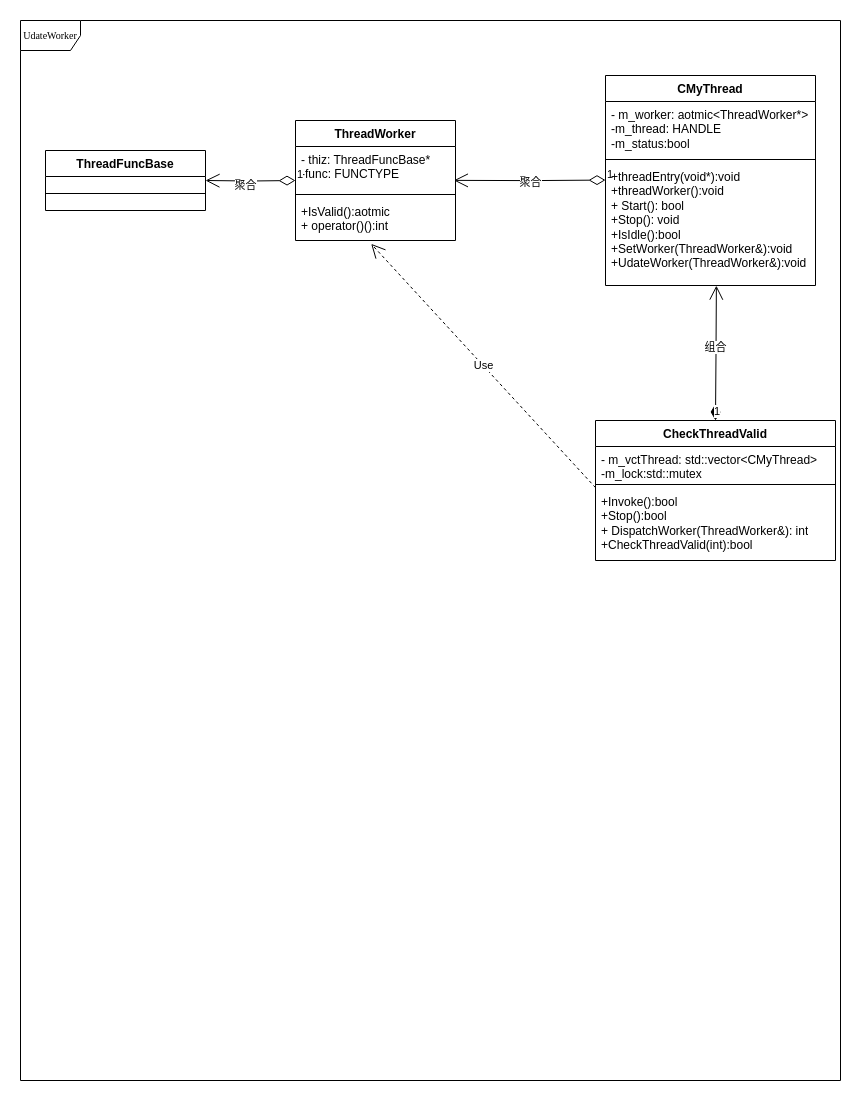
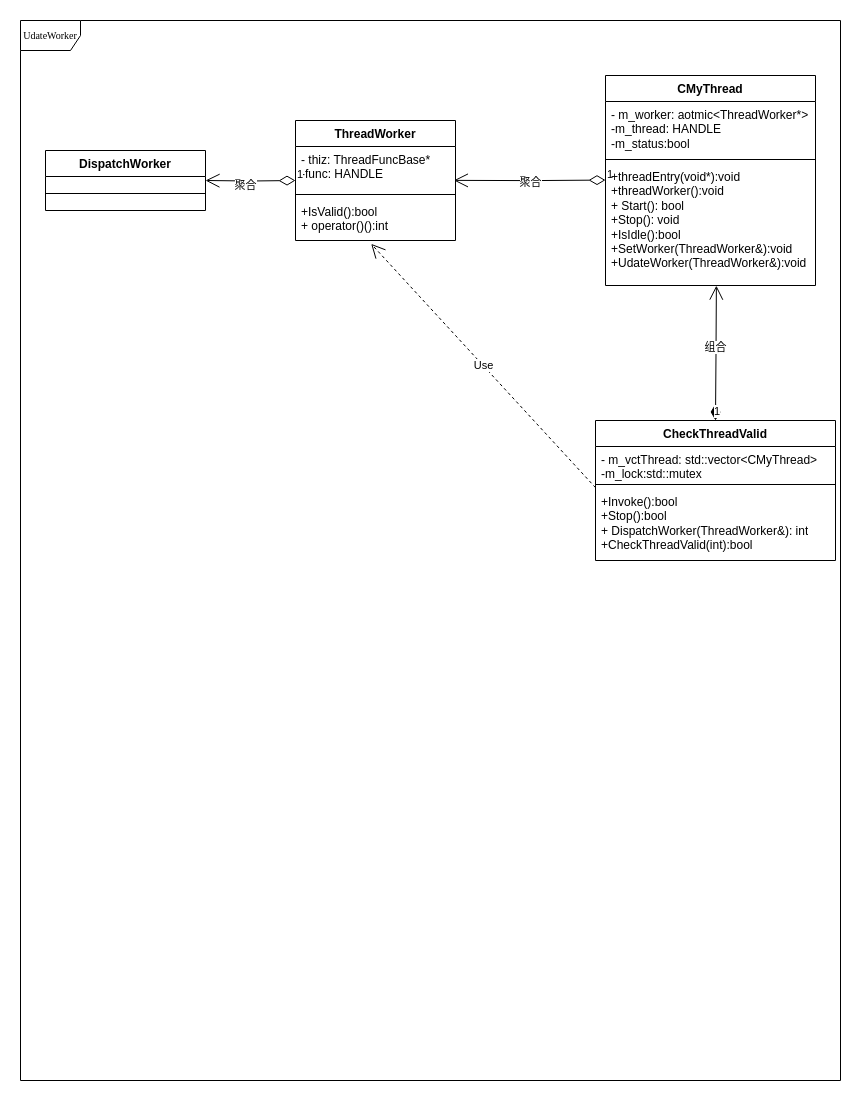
node "ThreadFuncBase": label "ThreadFuncBase" -> "DispatchWorker"
node "- thiz: ThreadFuncBase* -func: FUNCTYPE": label "- thiz: ThreadFuncBase* -func: FUNCTYPE" -> "- thiz: ThreadFuncBase* -func: HANDLE"
node "+IsValid():aotmic + operator()():int": label "+IsValid():aotmic + operator()():int" -> "+IsValid():bool + operator()():int"
